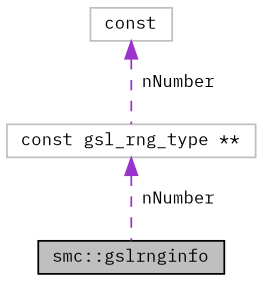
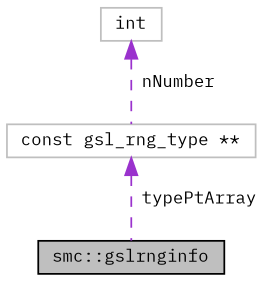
node "const": label "const" -> "int"
edge "smc::gslrnginfo" -> "const gsl_rng_type **": label " nNumber" -> " typePtArray"
